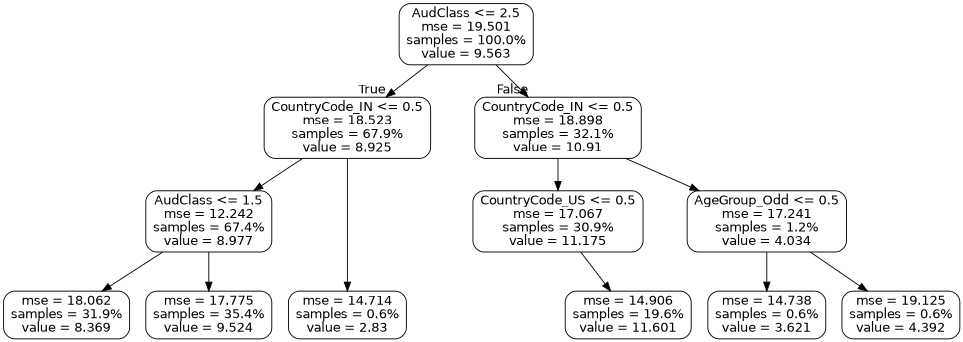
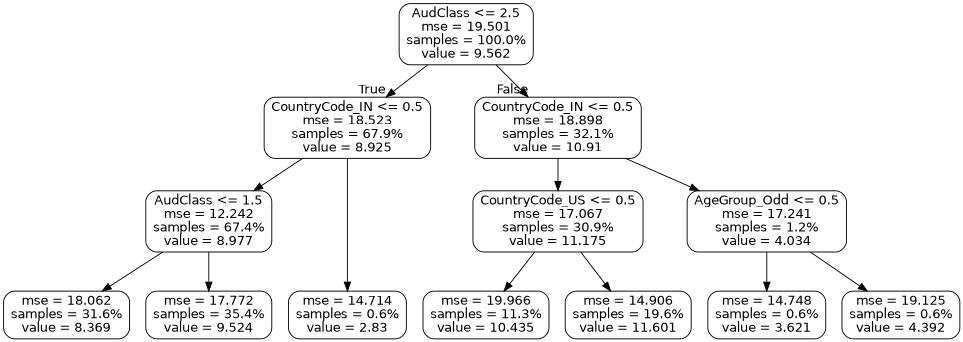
node "AudClass <= 2.5 mse = 19.501 samples = 100.0% value = 9.563": label "AudClass <= 2.5 mse = 19.501 samples = 100.0% value = 9.563" -> "AudClass <= 2.5 mse = 19.501 samples = 100.0% value = 9.562"
node "mse = 18.062 samples = 31.9% value = 8.369": label "mse = 18.062 samples = 31.9% value = 8.369" -> "mse = 18.062 samples = 31.6% value = 8.369"
node "mse = 17.775 samples = 35.4% value = 9.524": label "mse = 17.775 samples = 35.4% value = 9.524" -> "mse = 17.772 samples = 35.4% value = 9.524"
node "mse = 19.966 samples = 11.3% value = 10.435": added
node "mse = 14.738 samples = 0.6% value = 3.621": label "mse = 14.738 samples = 0.6% value = 3.621" -> "mse = 14.748 samples = 0.6% value = 3.621"
